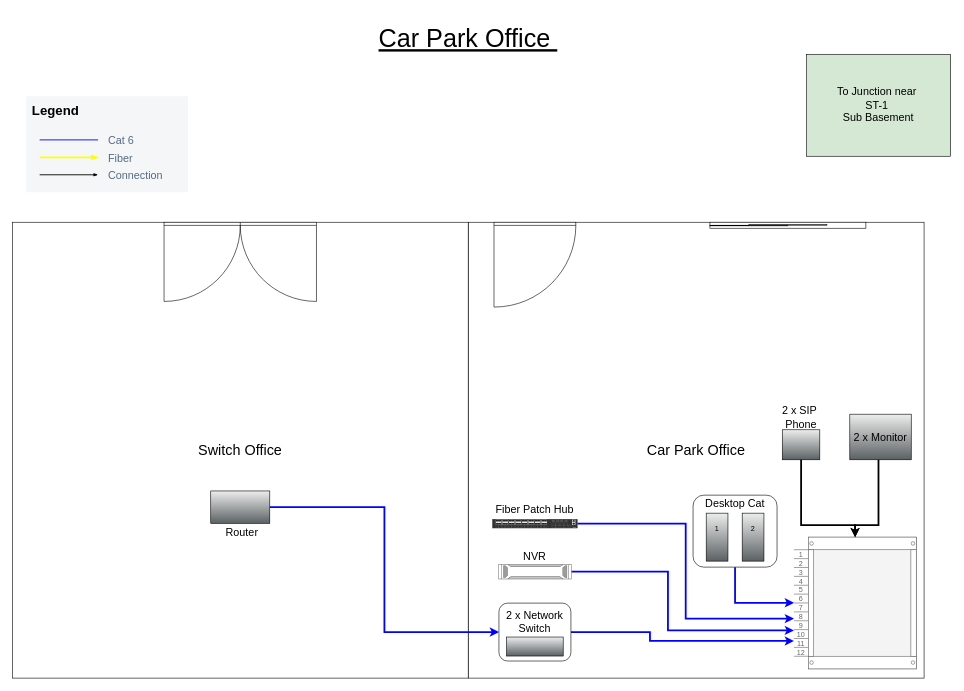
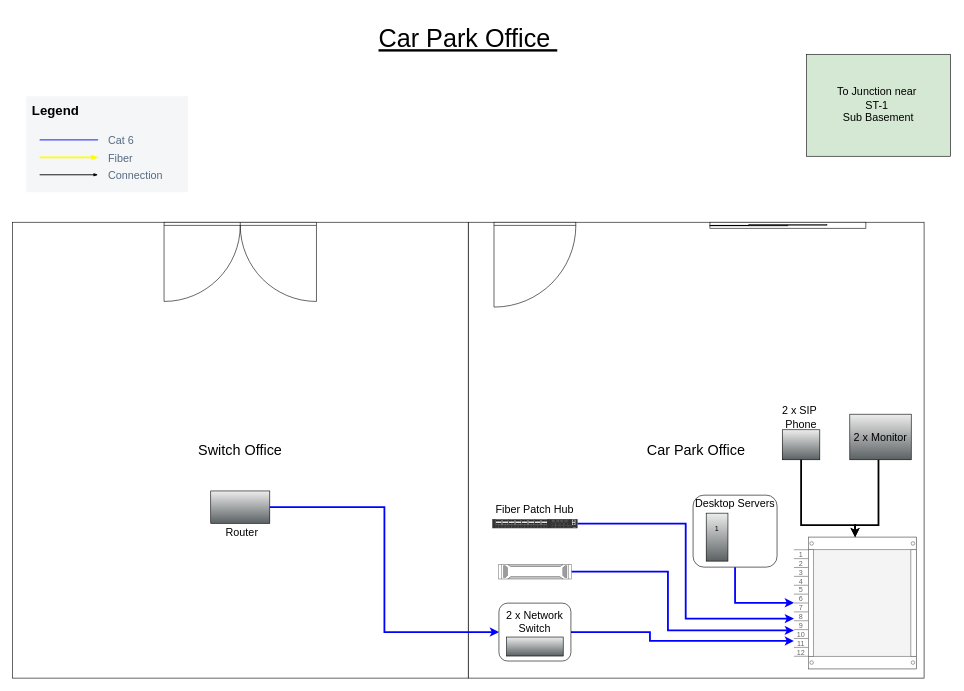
node "Desktop Cat": label "Desktop Cat" -> "Desktop Servers"
node "2": removed
node "NVR": removed
